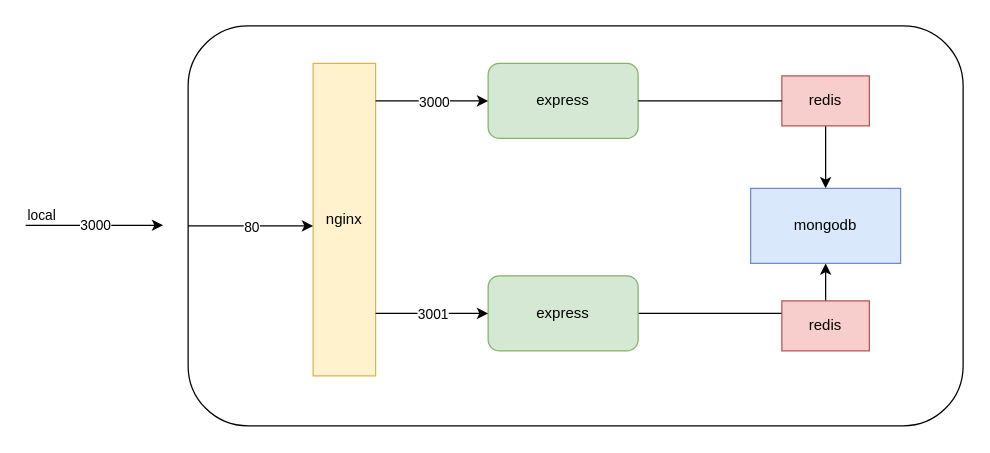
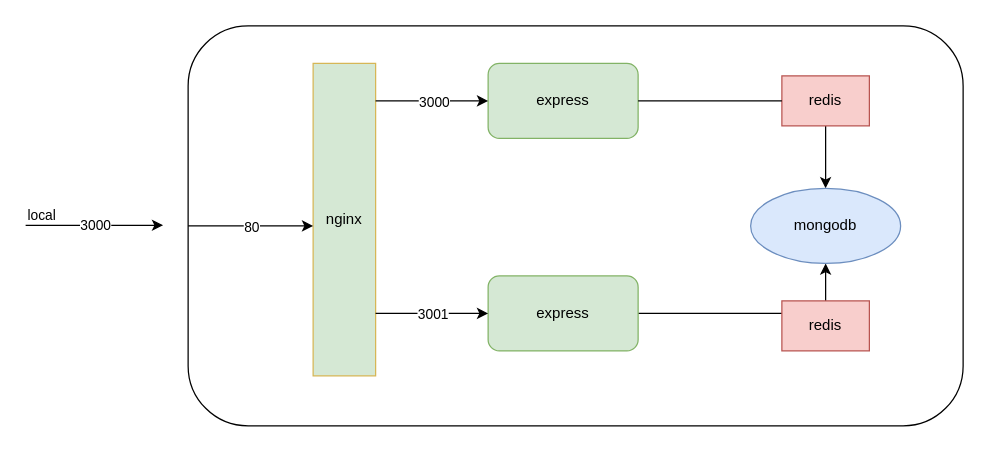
node "nginx": fillcolor #fff2cc -> #d5e8d4
node "mongodb": shape rectangle -> ellipse
